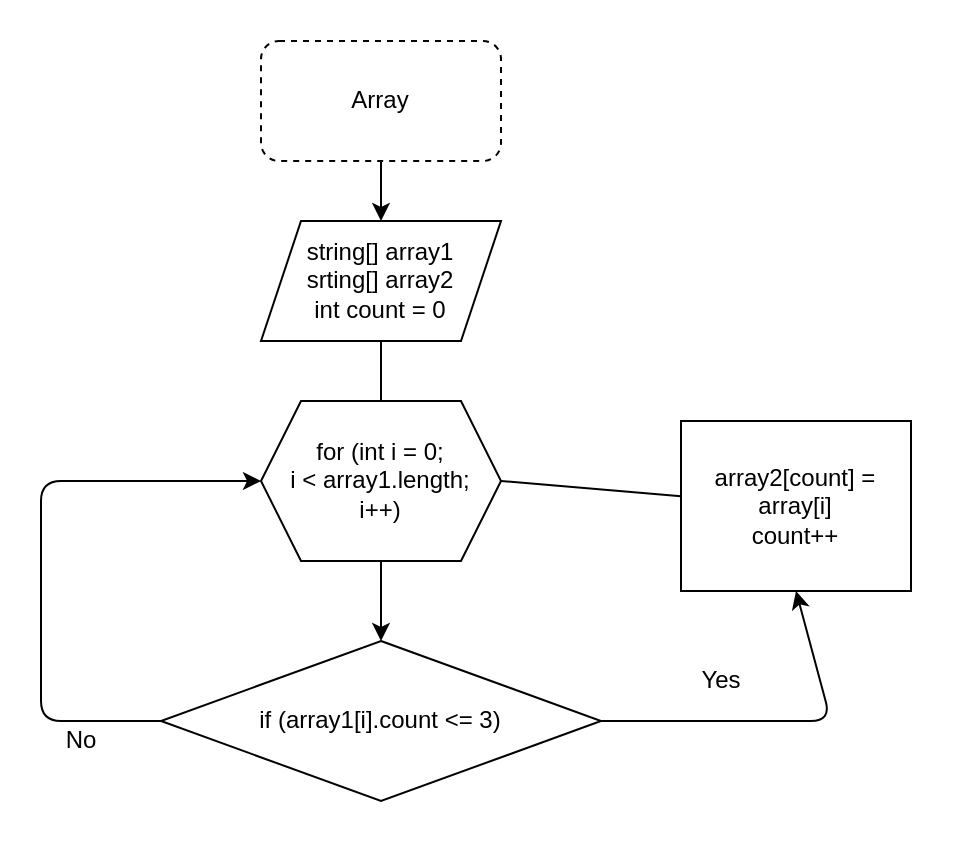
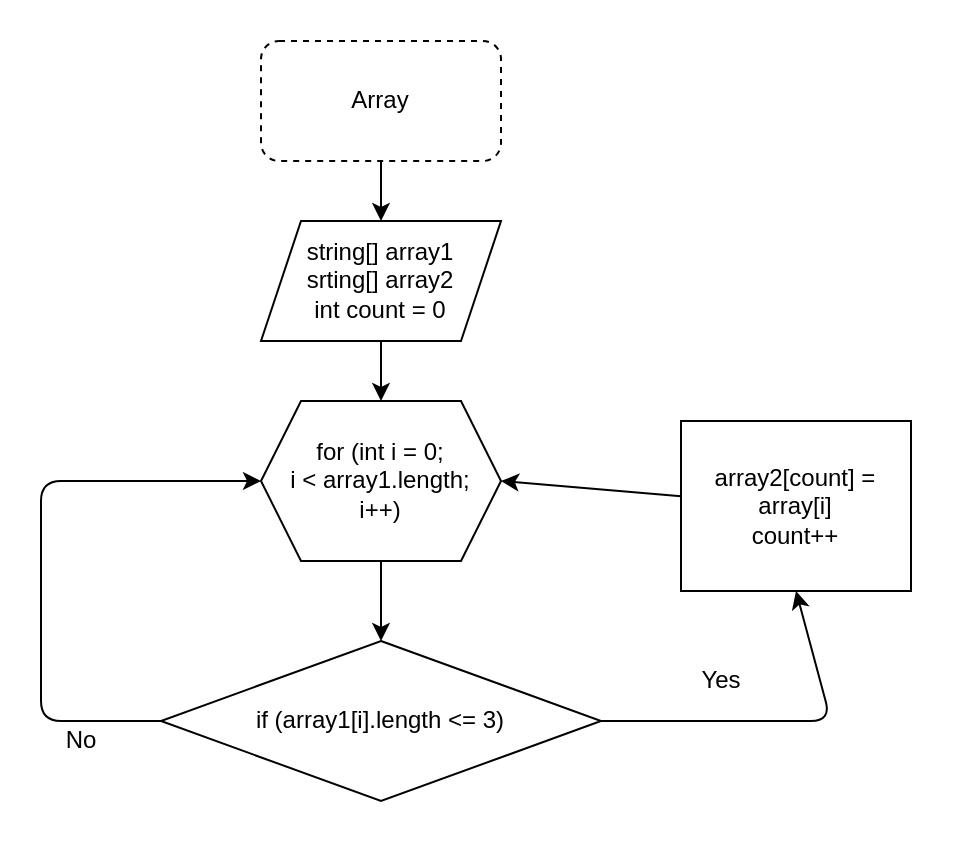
edge "string[] array1 srting[] array2 int count = 0" -- "for (int i = 0; i < array1.length; i++)": arrowhead none -> classic
edge "for (int i = 0; i < array1.length; i++)" -- "array2[count] = array[i] count++": arrowhead none -> classic
node "if (array1[i].count <= 3)": label "if (array1[i].count <= 3)" -> "if (array1[i].length <= 3)"
